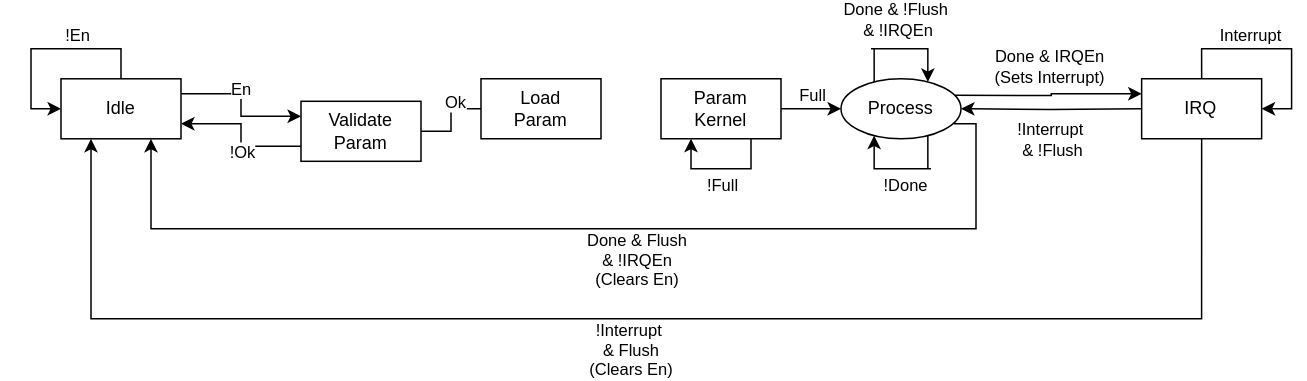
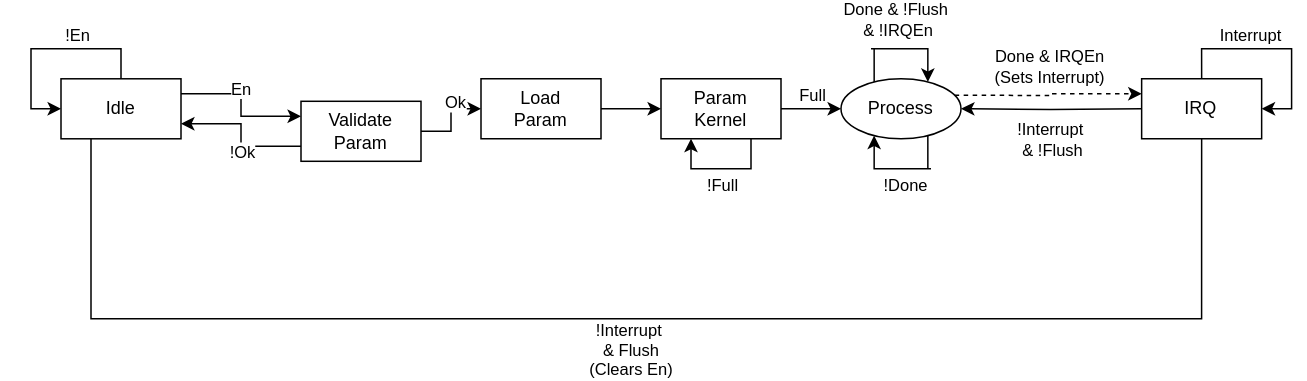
edge "Process" -> "IRQ": style solid -> dashed
edge "Load Param" -- "Validate Param": arrowhead none -> classic
edge "Load Param" -> "Param Kernel": added
edge "IRQ" -> "Idle": arrowhead classic -> none
edge "Process" -> "Idle": removed, label "Done & Flush & !IRQEn (Clears En)"
